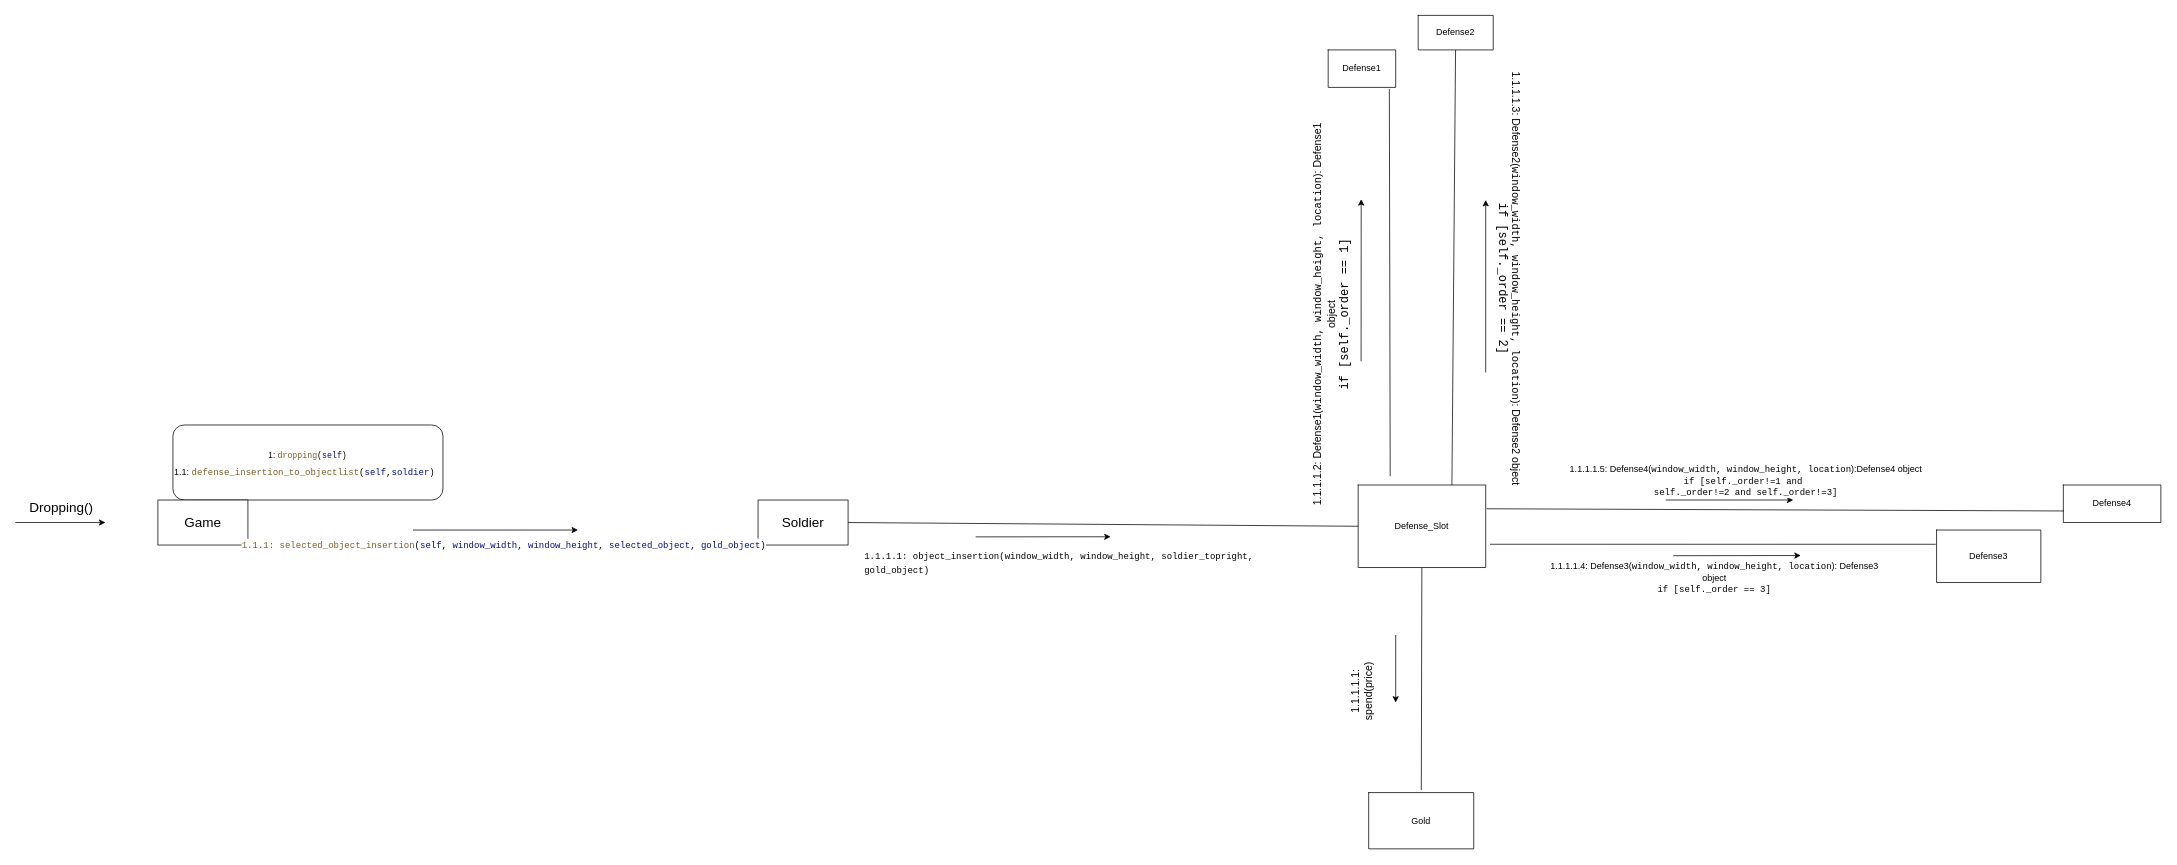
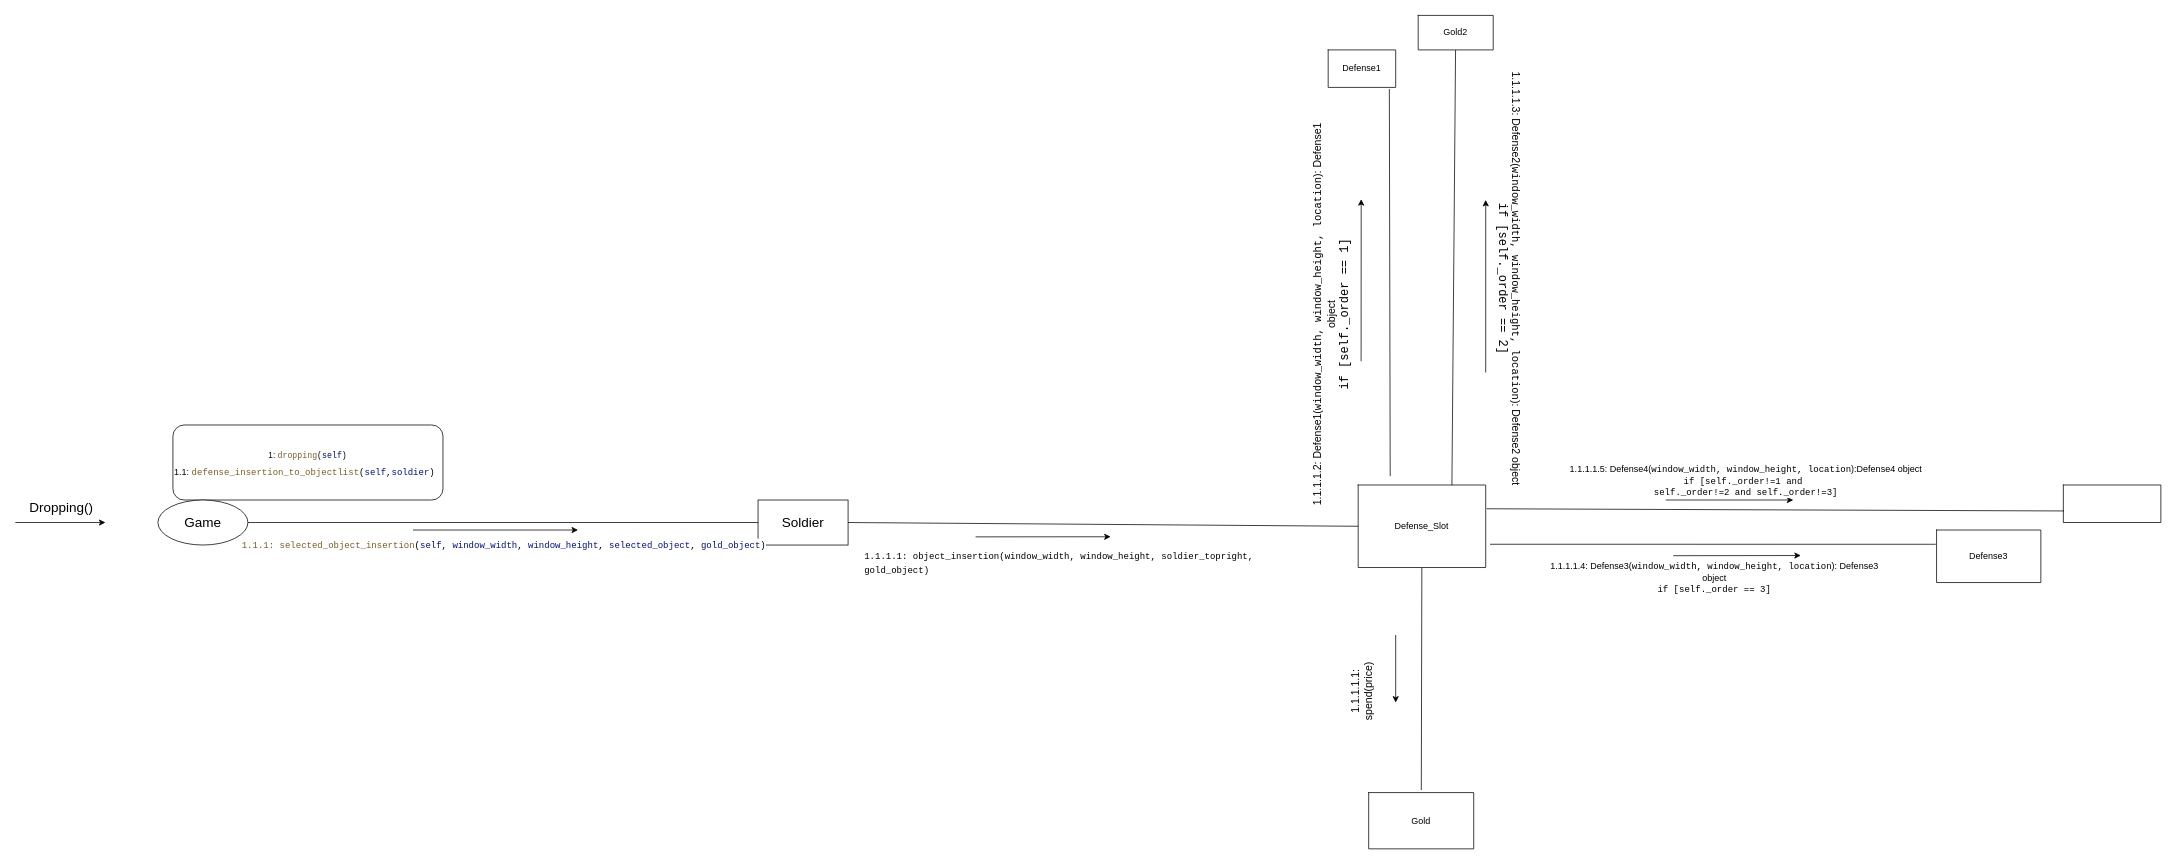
node "Defense2": label "Defense2" -> "Gold2"
node "Defense4": removed
node "Game": shape rectangle -> ellipse
edge "Game" -- "Soldier": added
